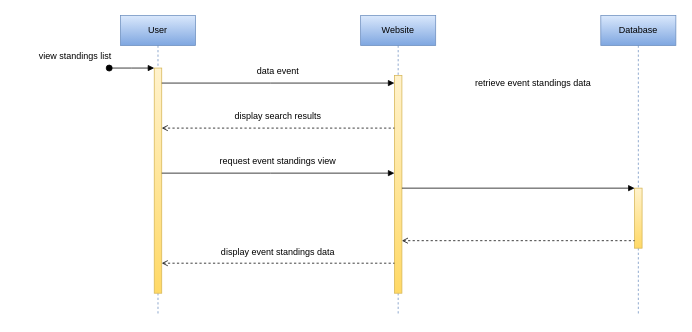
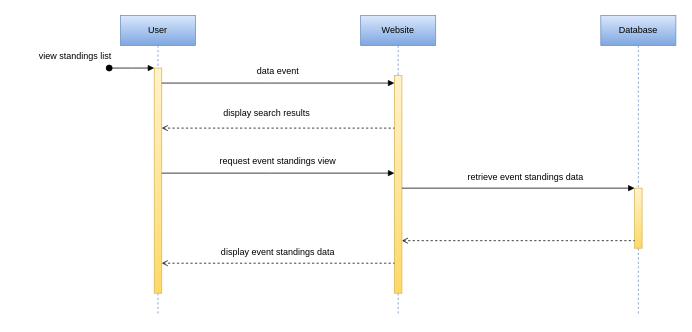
node "retrieve event standings data": moved (533, 83) -> (525, 177)
node "display search results": moved (278, 117) -> (267, 113)
